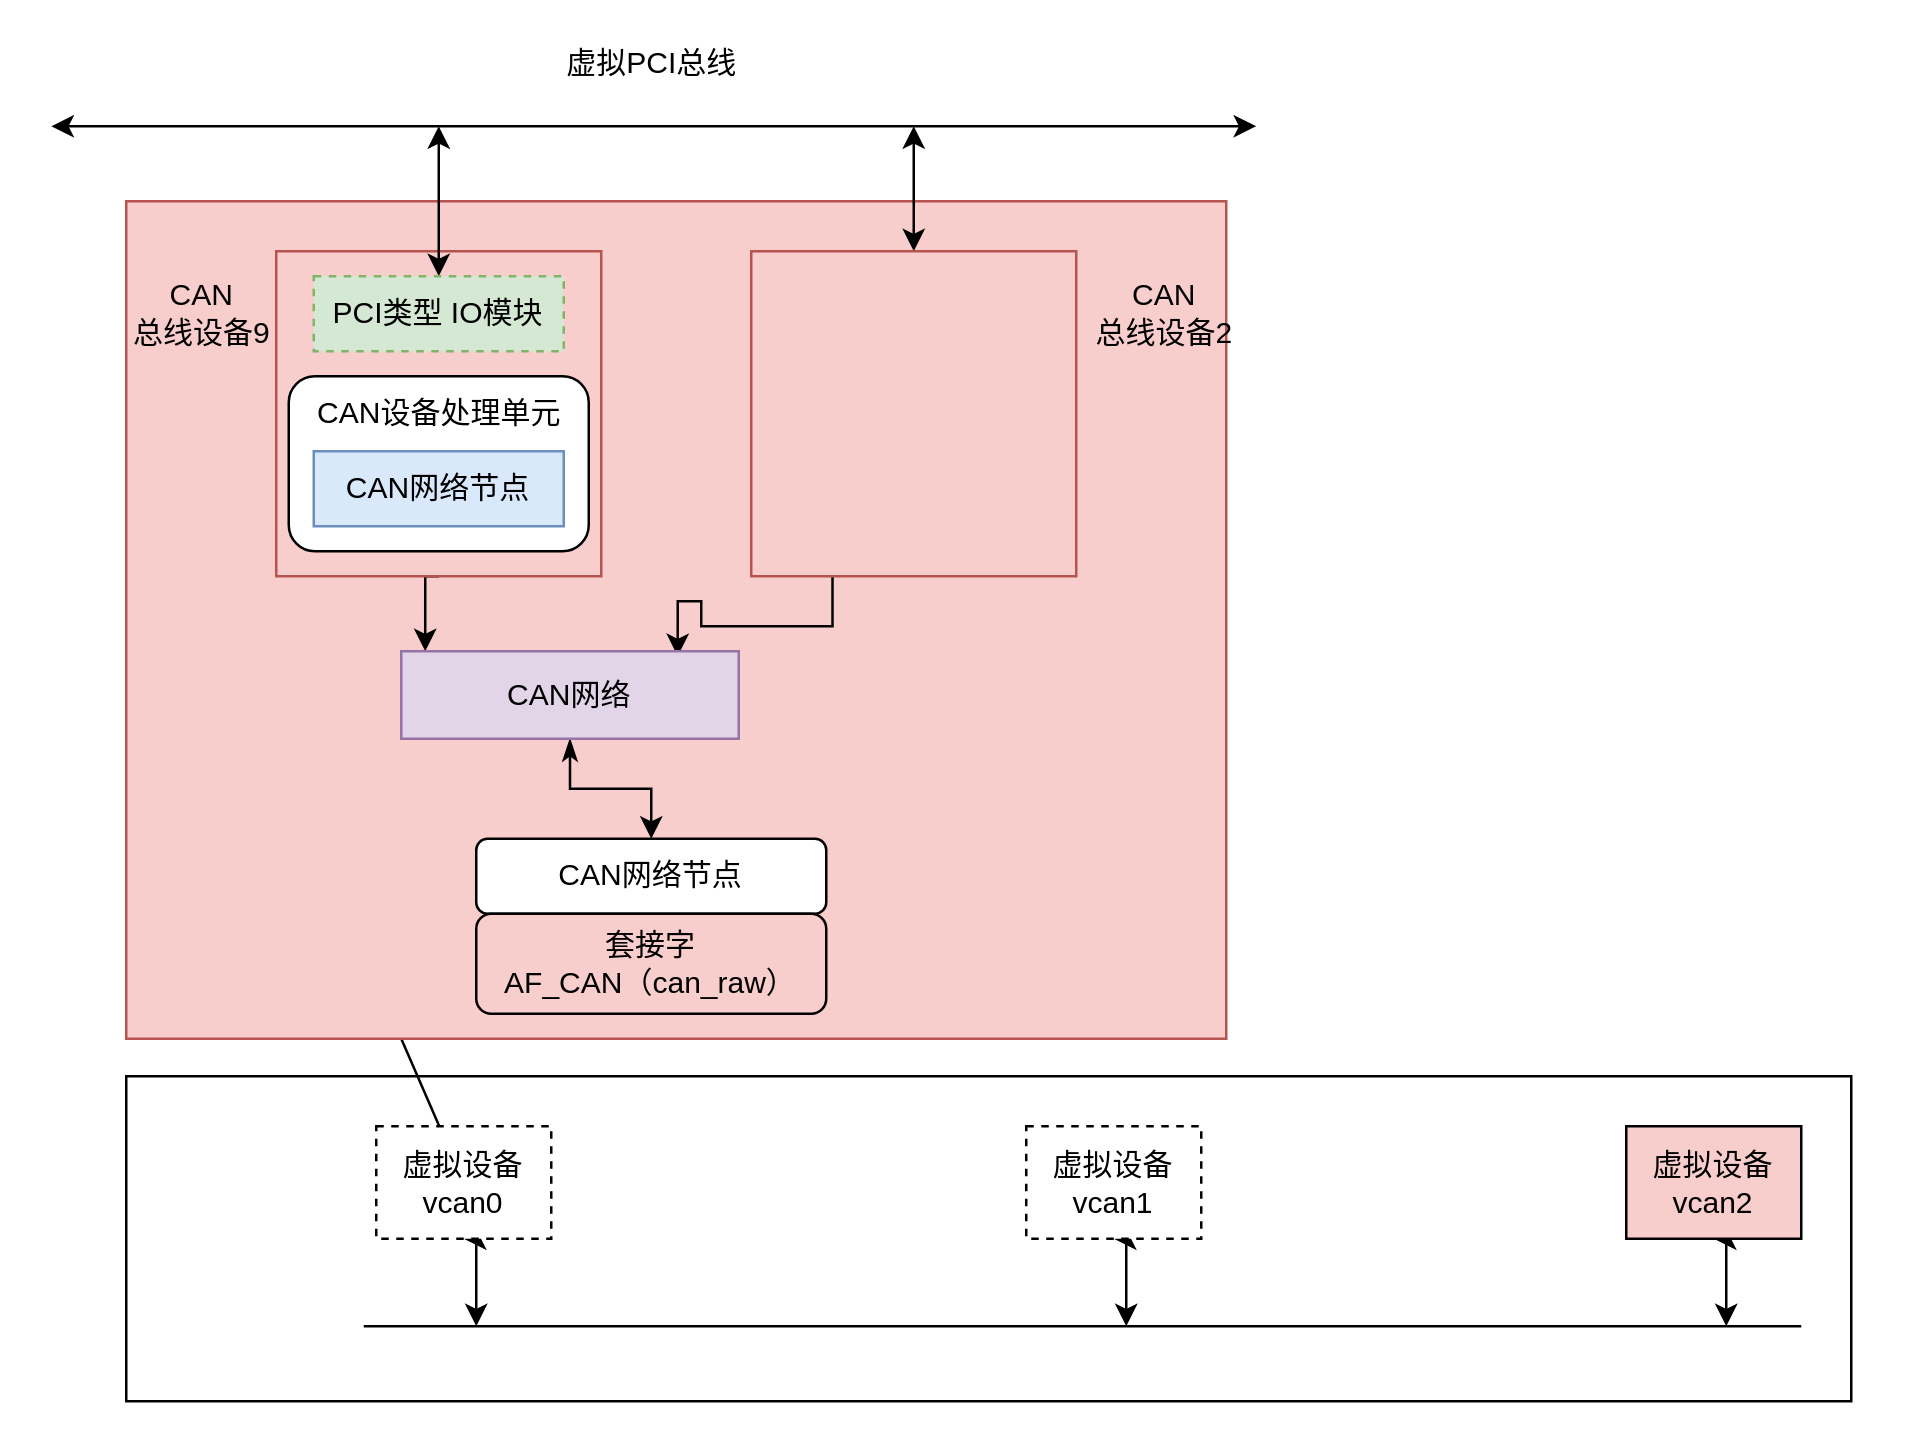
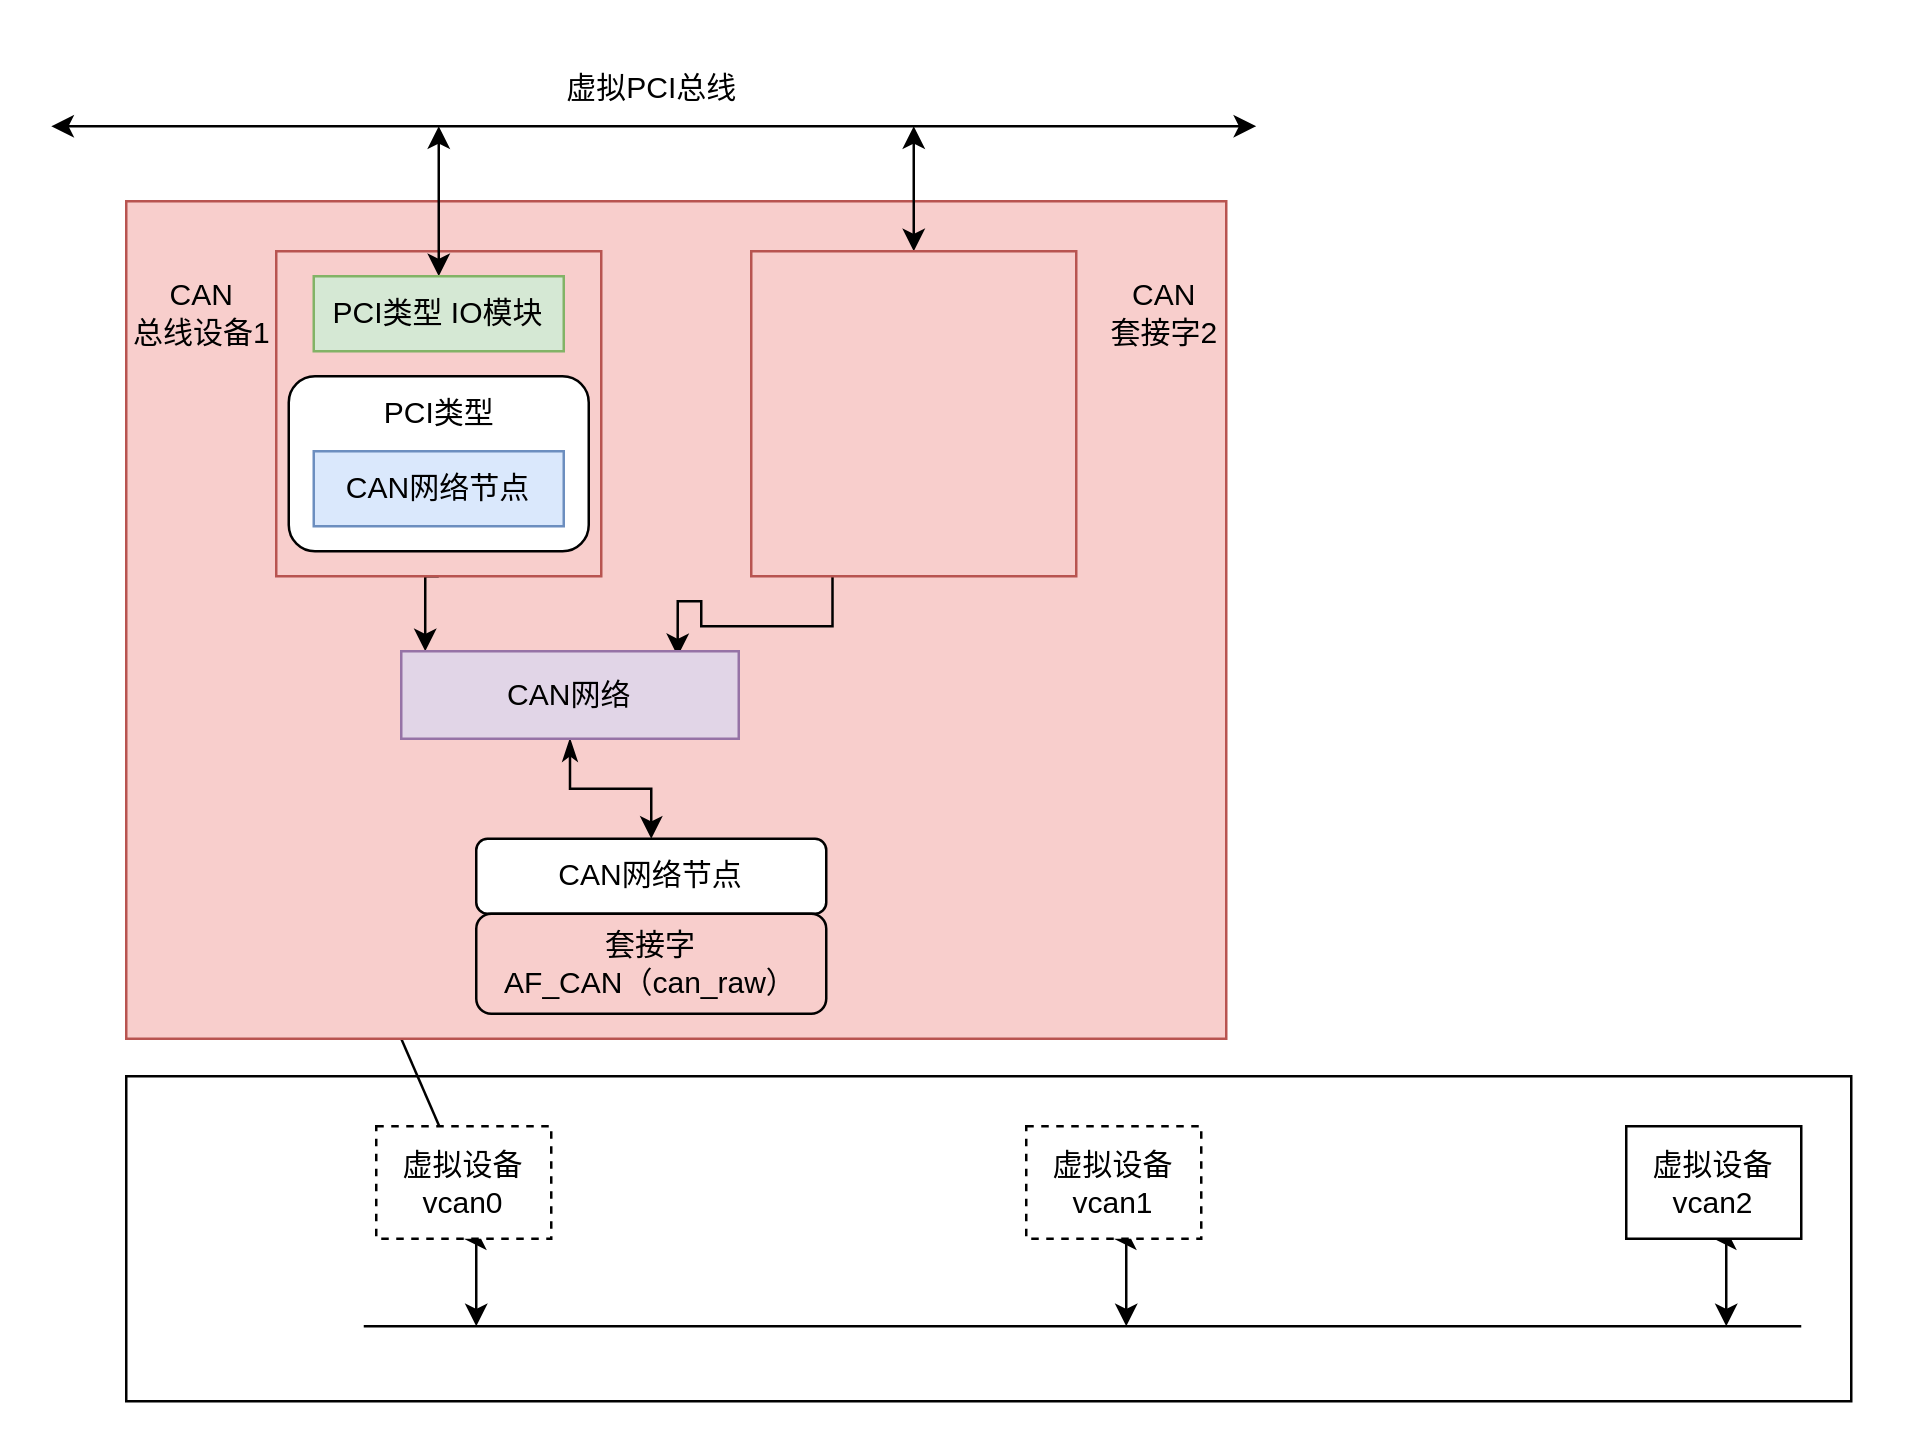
node "虚拟PCI总线": moved (651, 64) -> (651, 89)
node "CAN 总线设备9": label "CAN 总线设备9" -> "CAN 总线设备1"
node "PCI类型 IO模块": style dashed -> solid
node "CAN 总线设备2": label "CAN 总线设备2" -> "CAN 套接字2"
node "CAN设备处理单元": label "CAN设备处理单元" -> "PCI类型"
node "虚拟设备vcan2": fillcolor #f8cecc -> #ffffff
